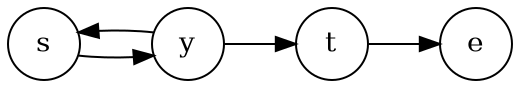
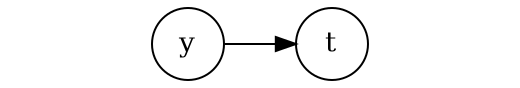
node "s": removed
node "e": removed
